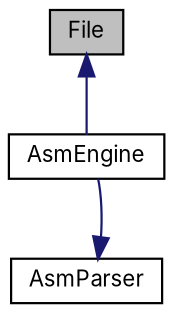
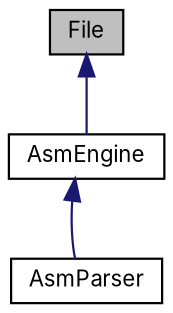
edge "AsmEngine" -> "AsmParser": reversed
